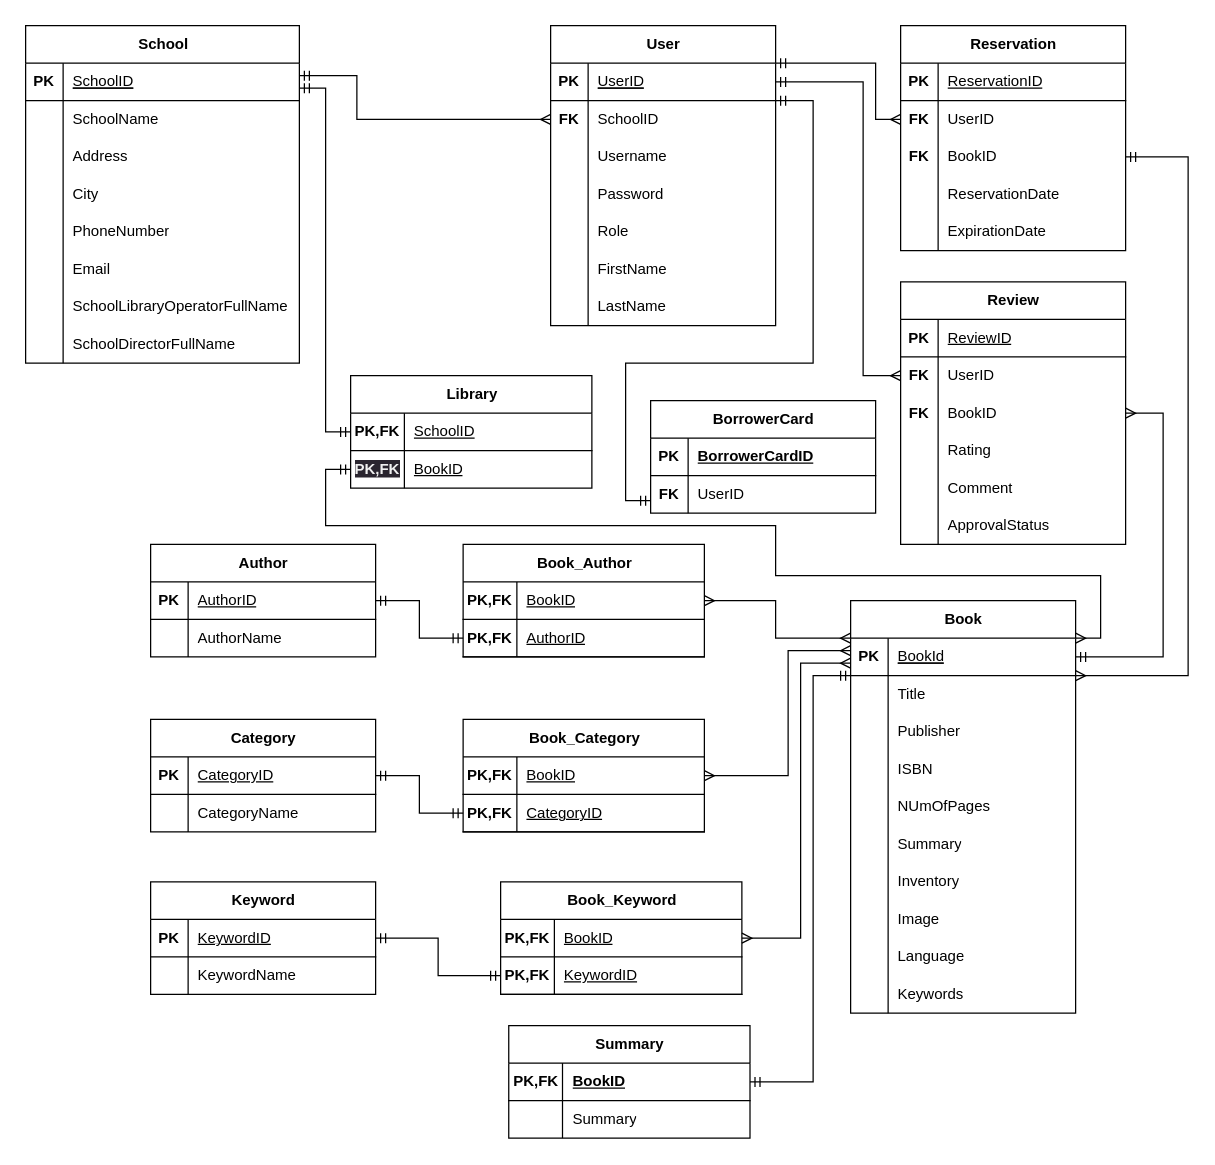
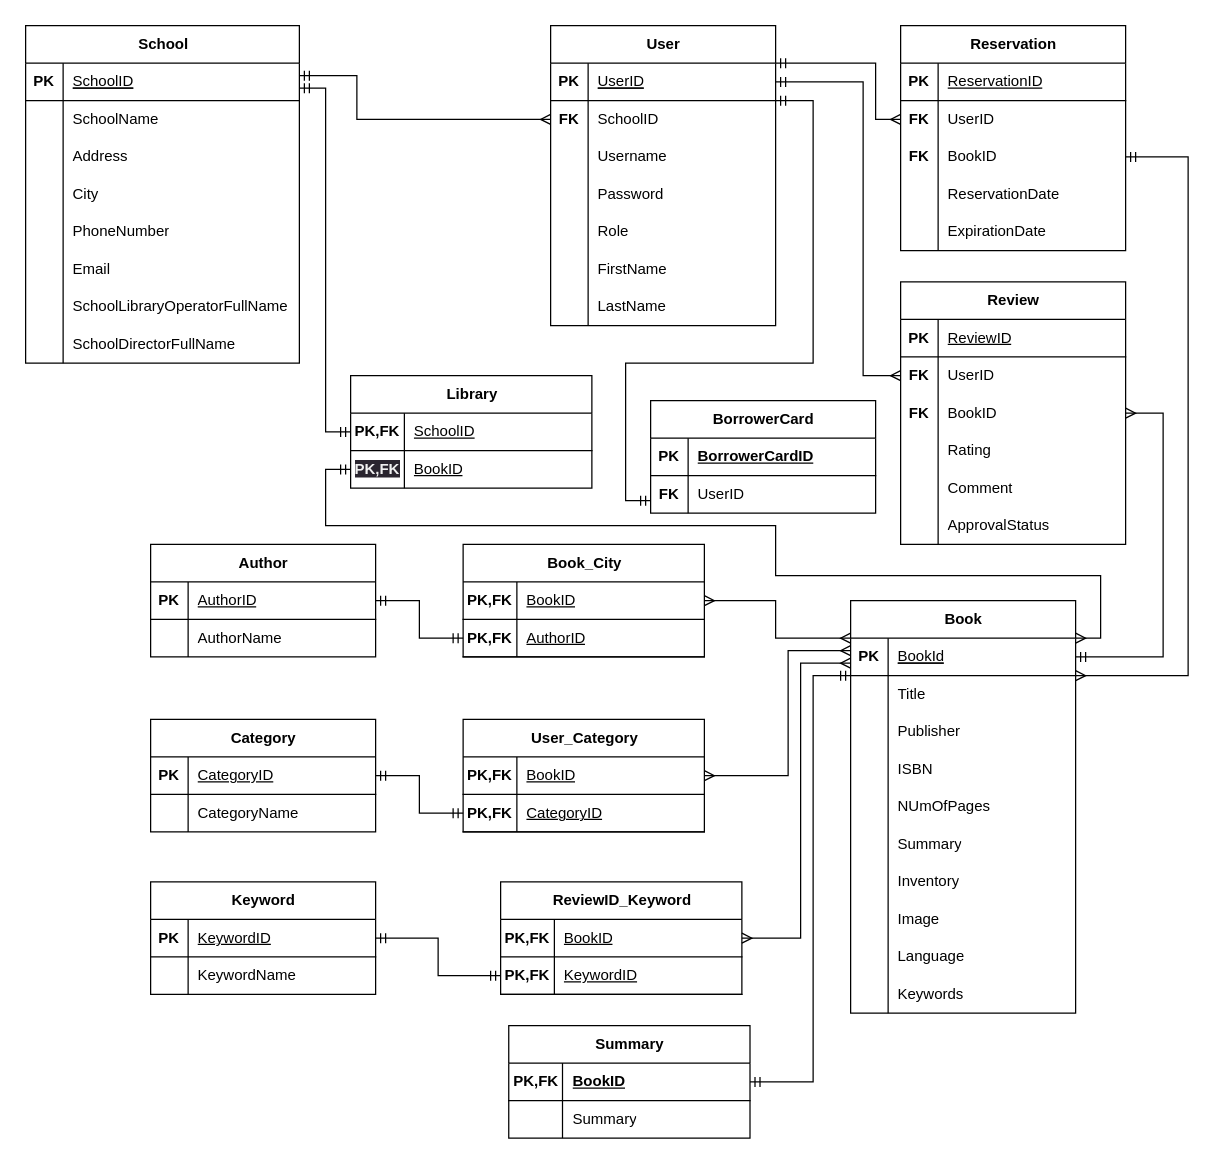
node "Book_Author": label "Book_Author" -> "Book_City"
node "Book_Category": label "Book_Category" -> "User_Category"
node "Book_Keyword": label "Book_Keyword" -> "ReviewID_Keyword"
